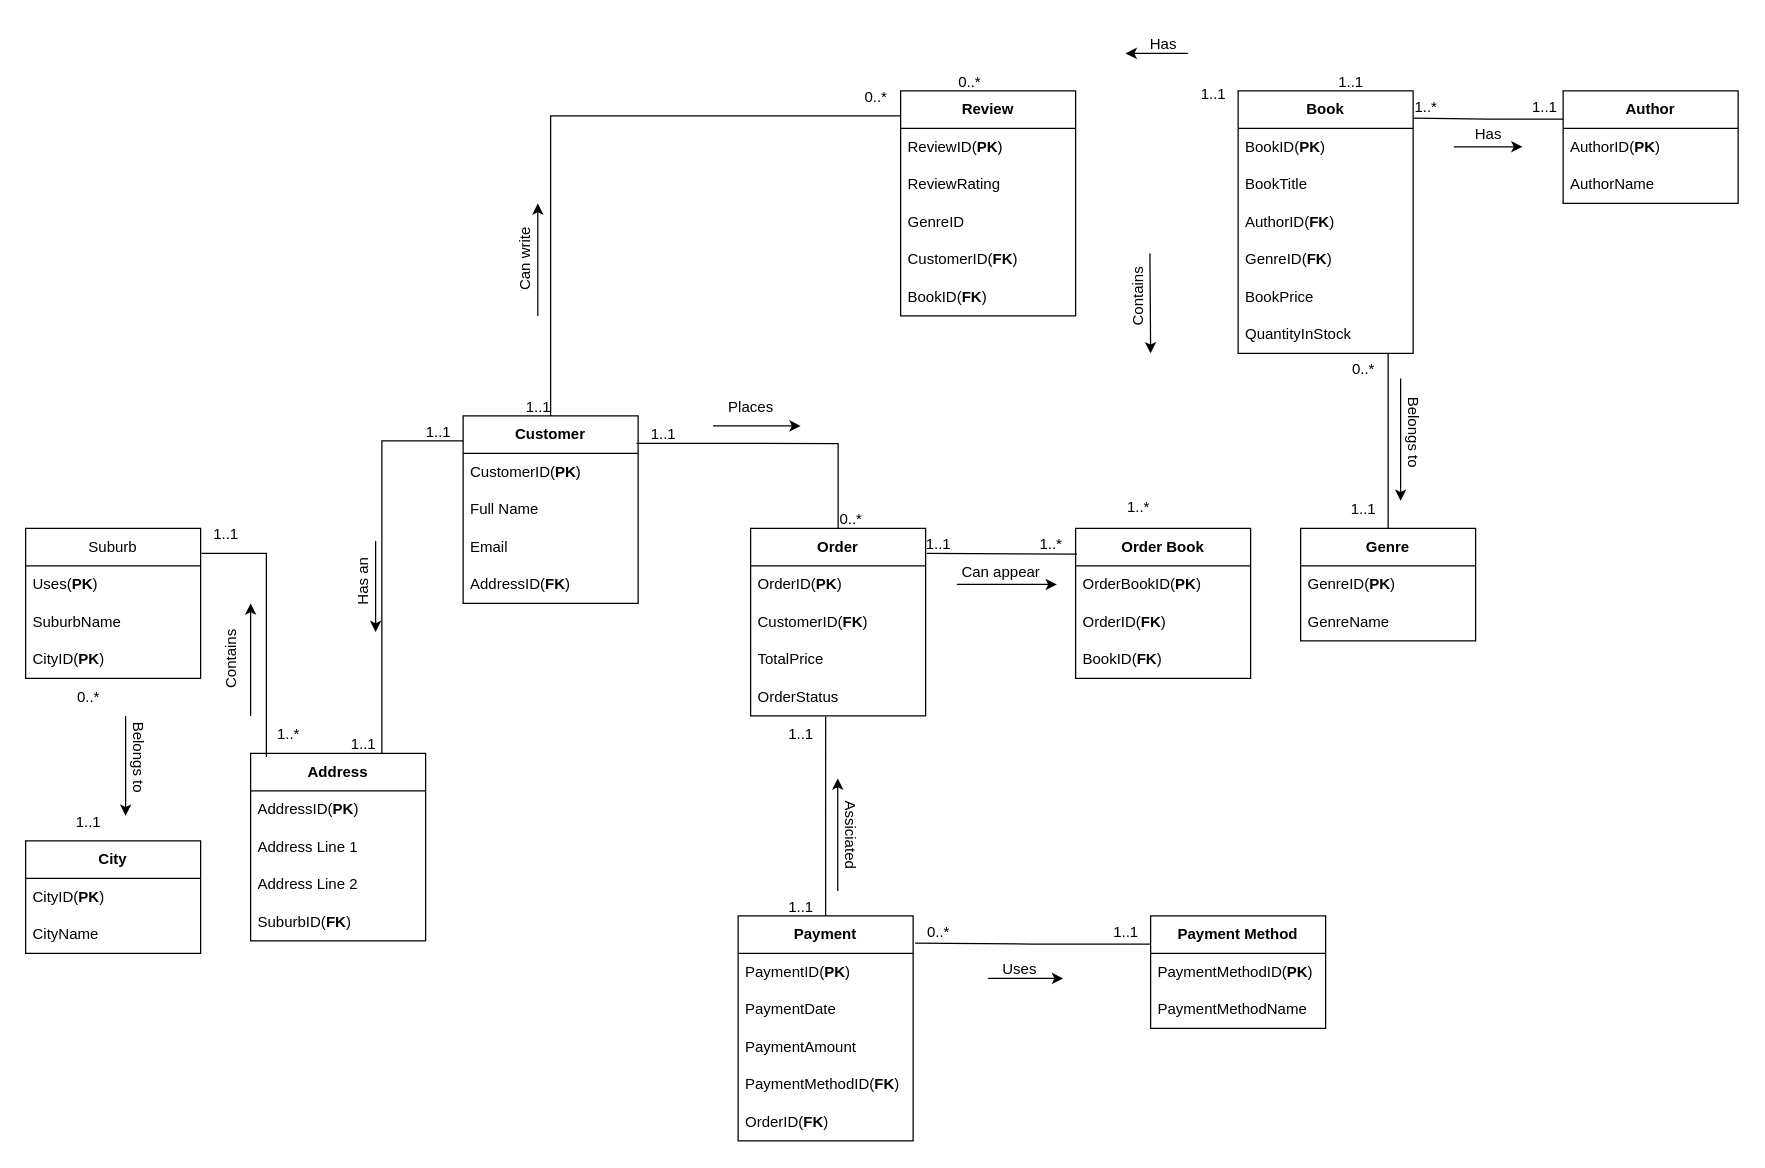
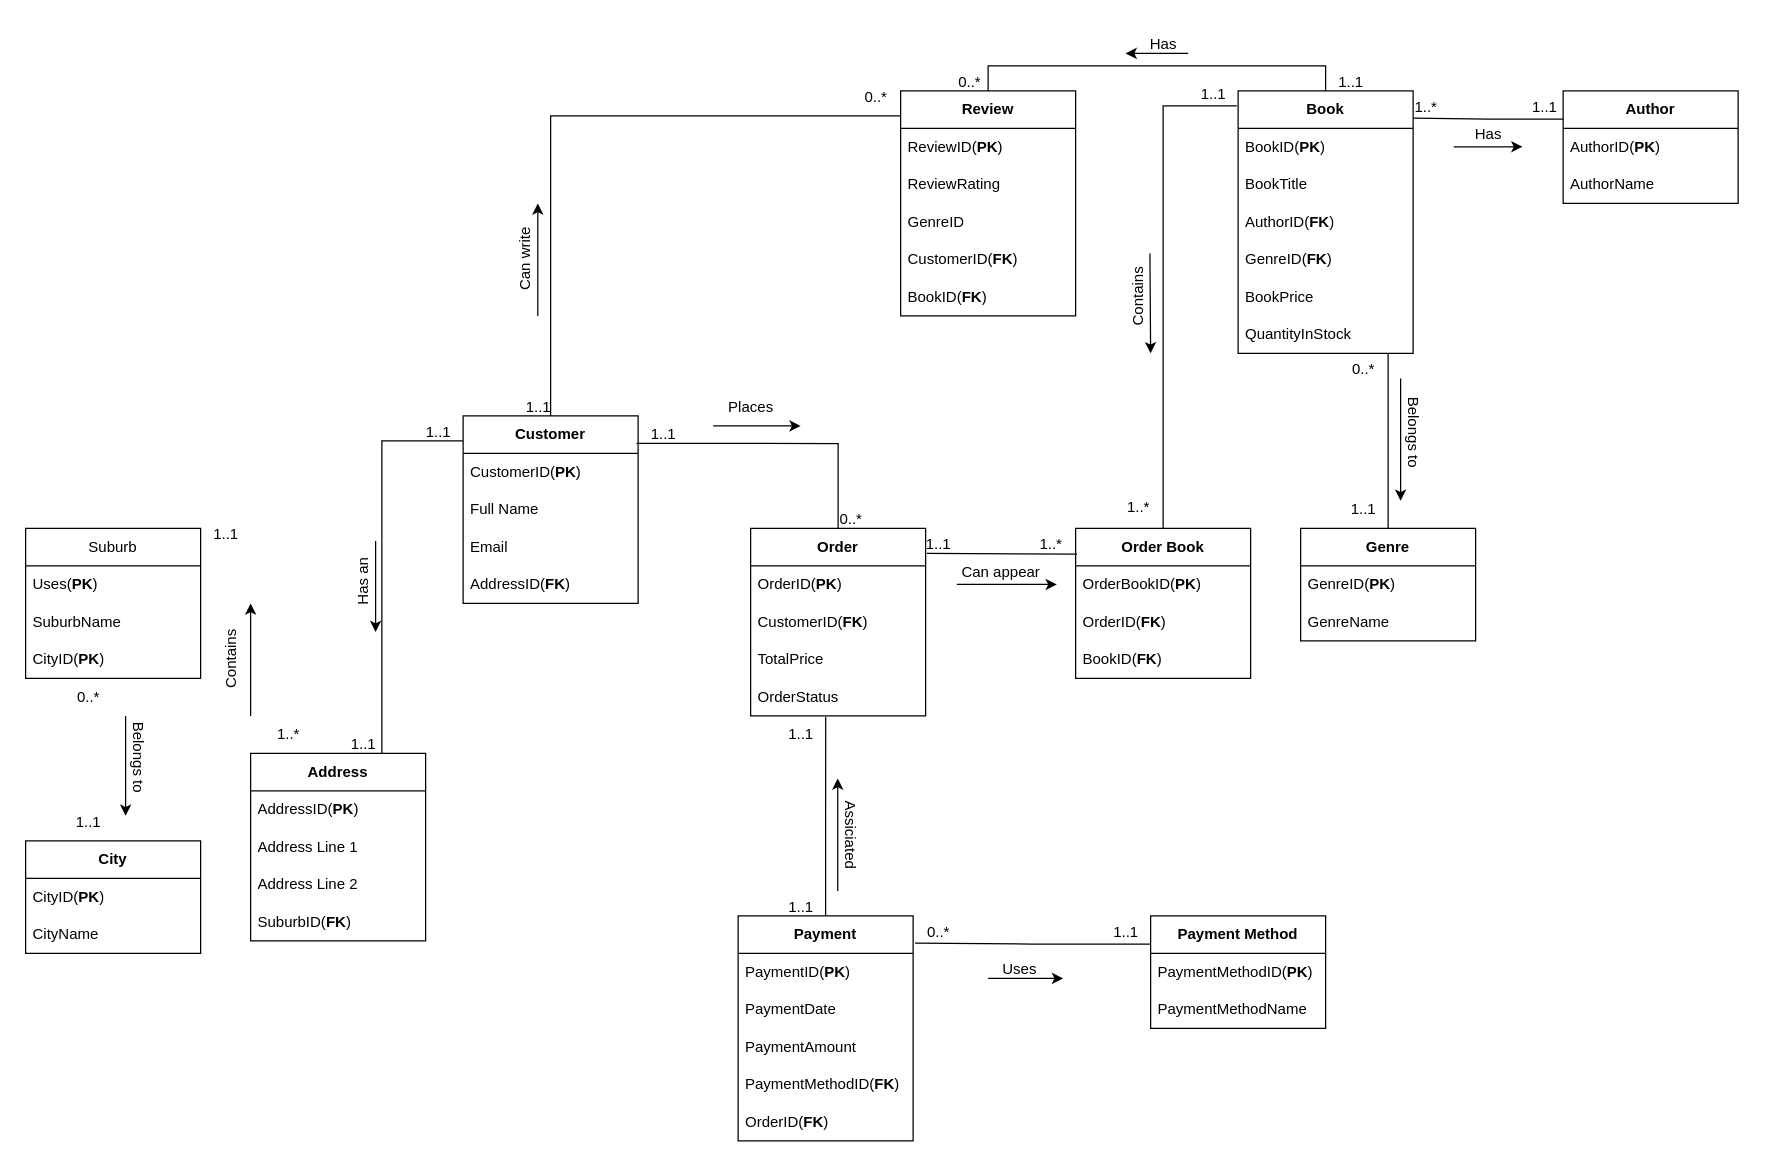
edge "Review" -- "Book": added
edge "Book" -- "Order Book": added
edge "Suburb" -- "Address": removed
